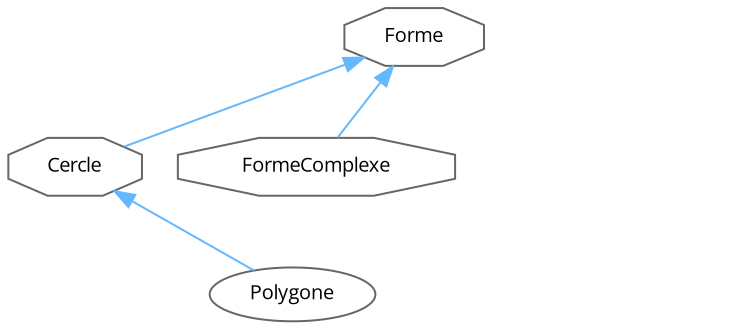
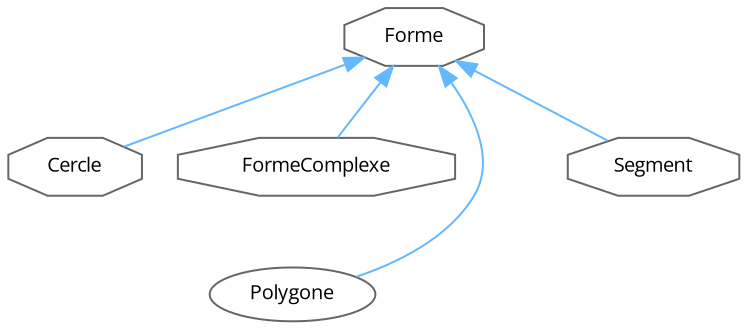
node "Segment": added
edge "Polygone" -> "Cercle": now "Polygone" -> "Forme"
